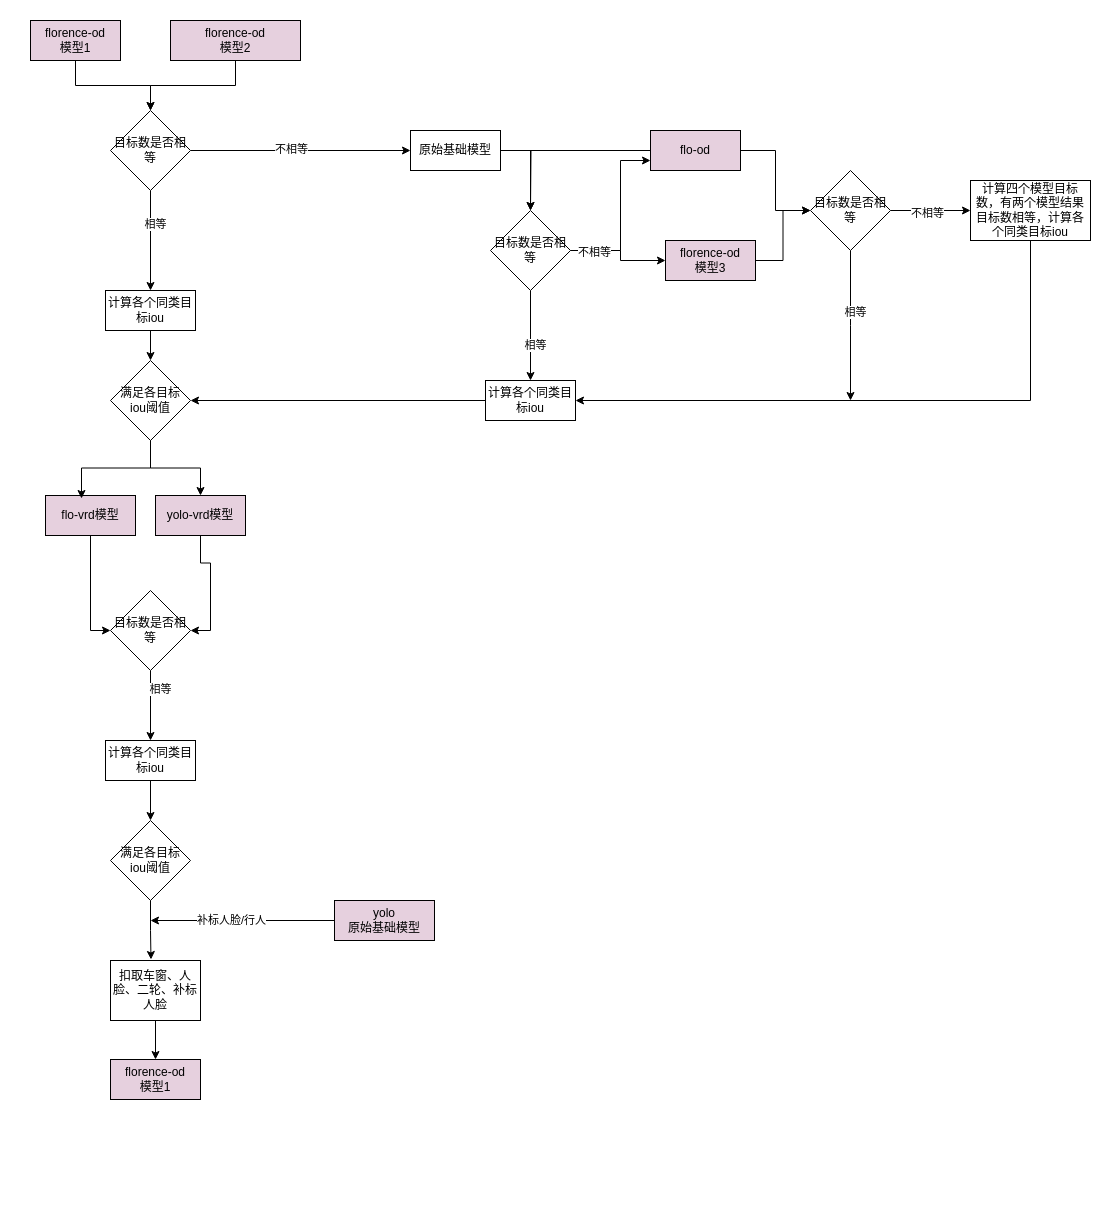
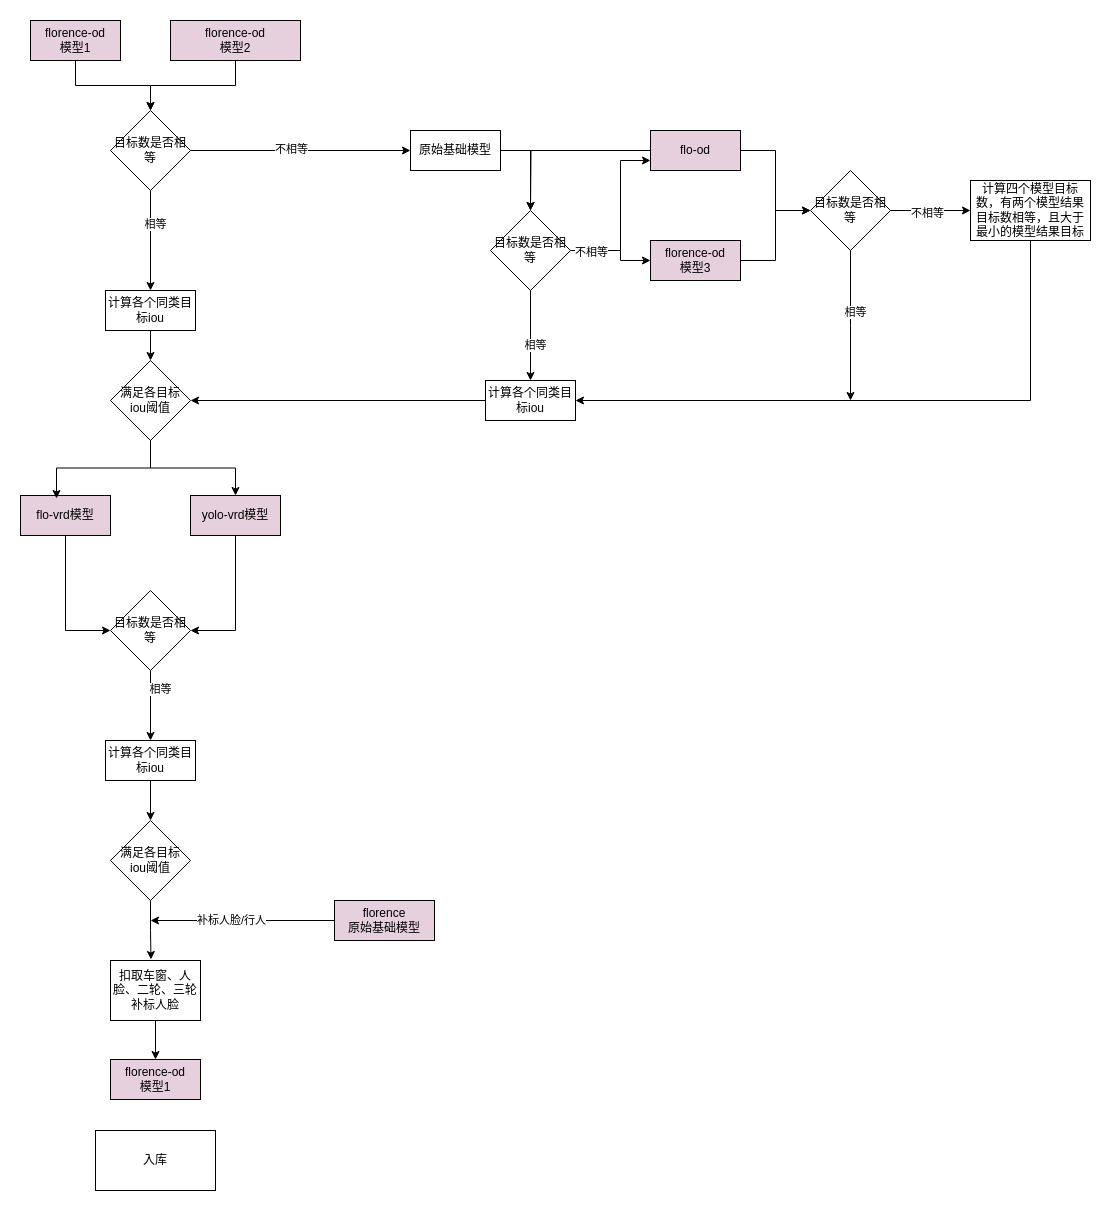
node "计算四个模型目标数，有两个模型结果目标数相等，计算各个同类目标iou": label "计算四个模型目标数，有两个模型结果目标数相等，计算各个同类目标iou" -> "计算四个模型目标数，有两个模型结果目标数相等，且大于最小的模型结果目标"
node "florence-od 模型3": moved (711, 261) -> (696, 261)
node "flo-vrd模型": moved (91, 516) -> (66, 516)
node "yolo-vrd模型": moved (201, 516) -> (236, 516)
node "yolo 原始基础模型": label "yolo 原始基础模型" -> "florence 原始基础模型"
node "扣取车窗、人脸、二轮、补标人脸": label "扣取车窗、人脸、二轮、补标人脸" -> "扣取车窗、人脸、二轮、三轮补标人脸"
node "入库": added
